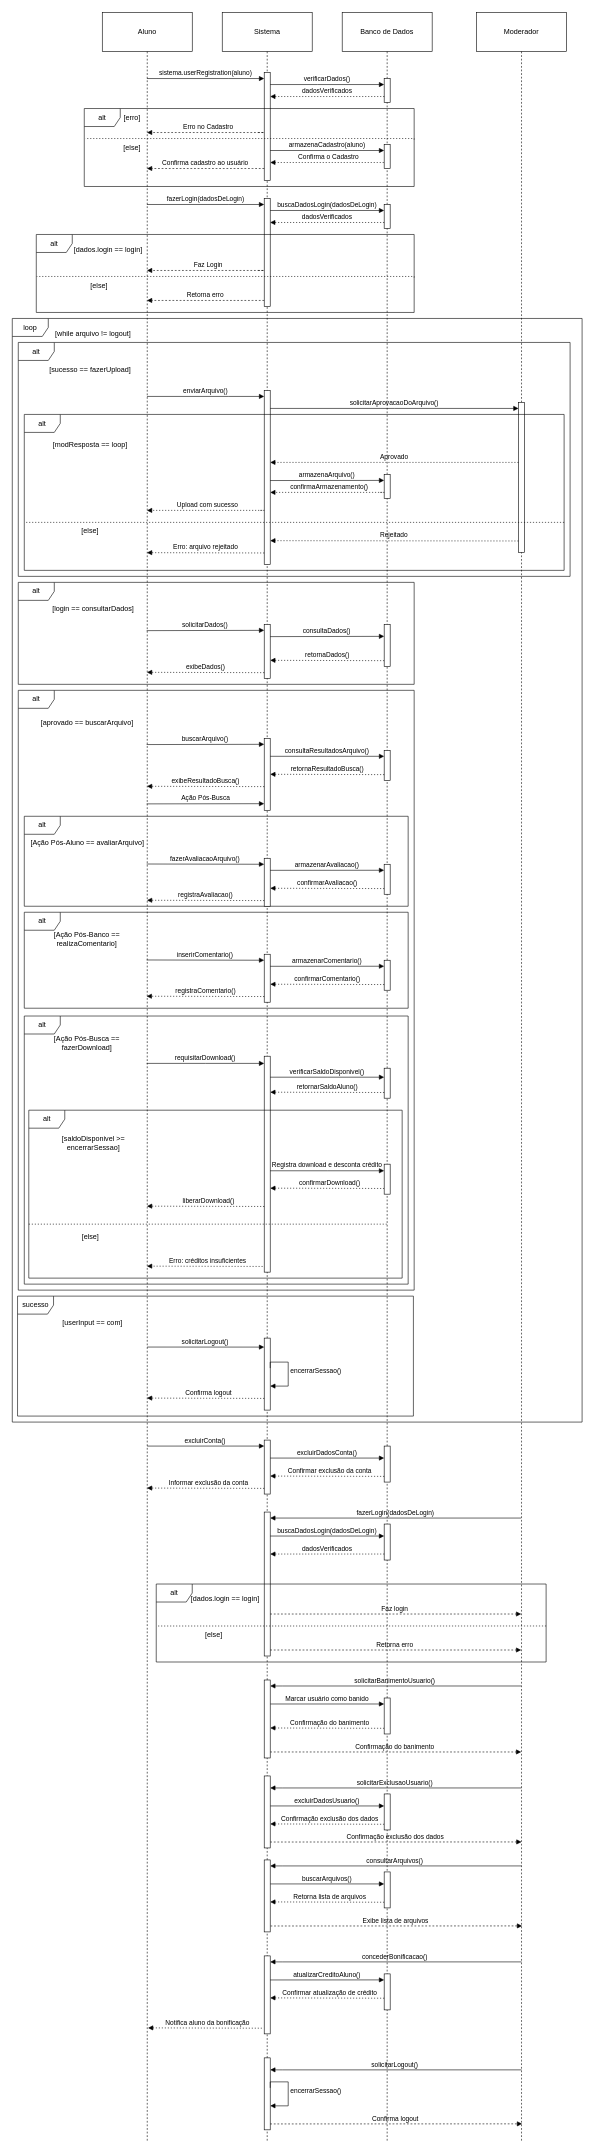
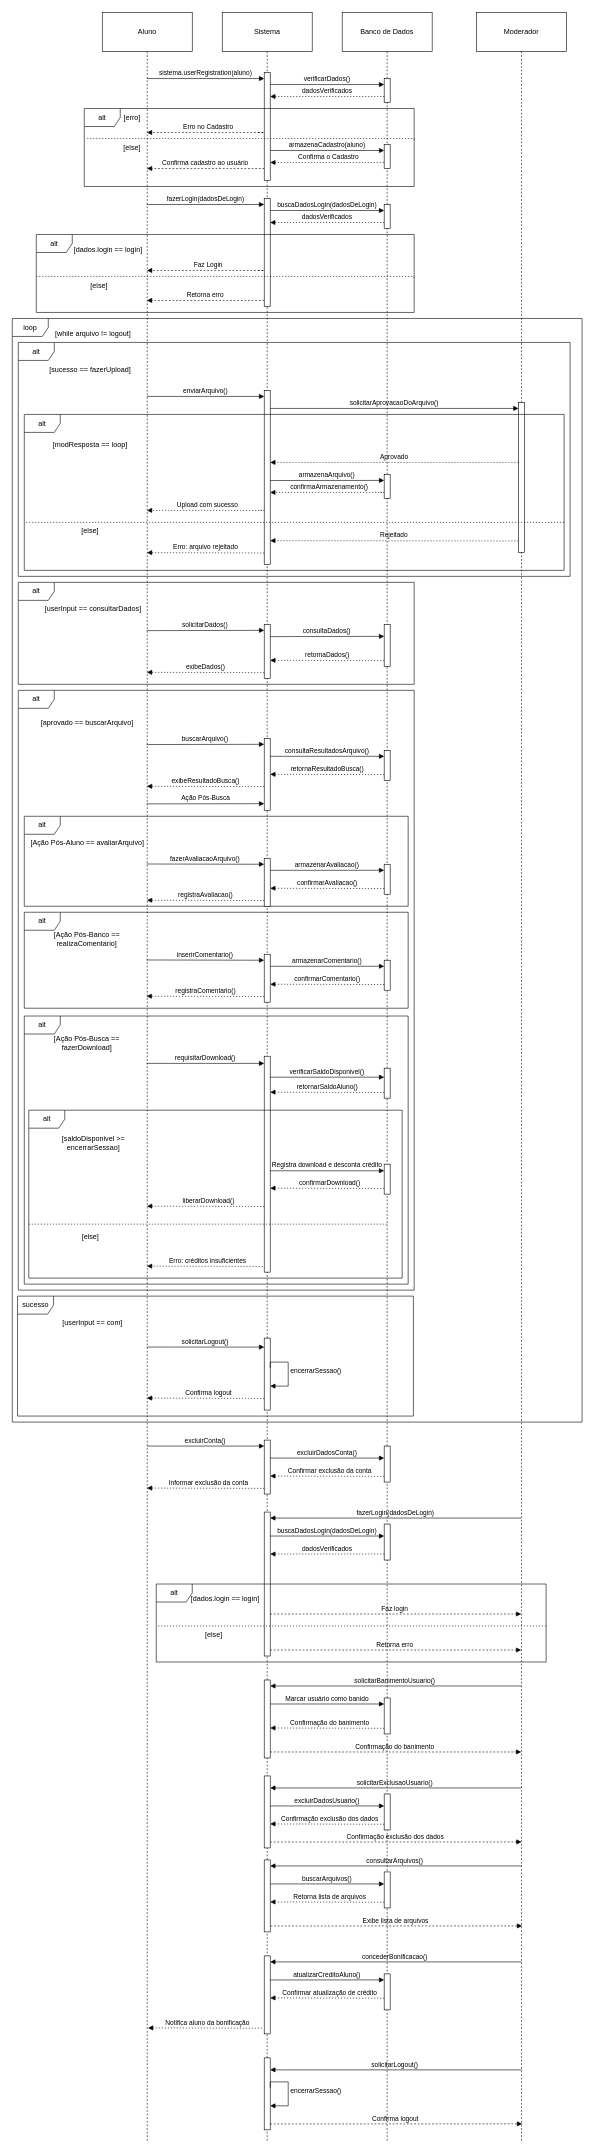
node "[login == consultarDados]": label "[login == consultarDados]" -> "[userInput == consultarDados]"
